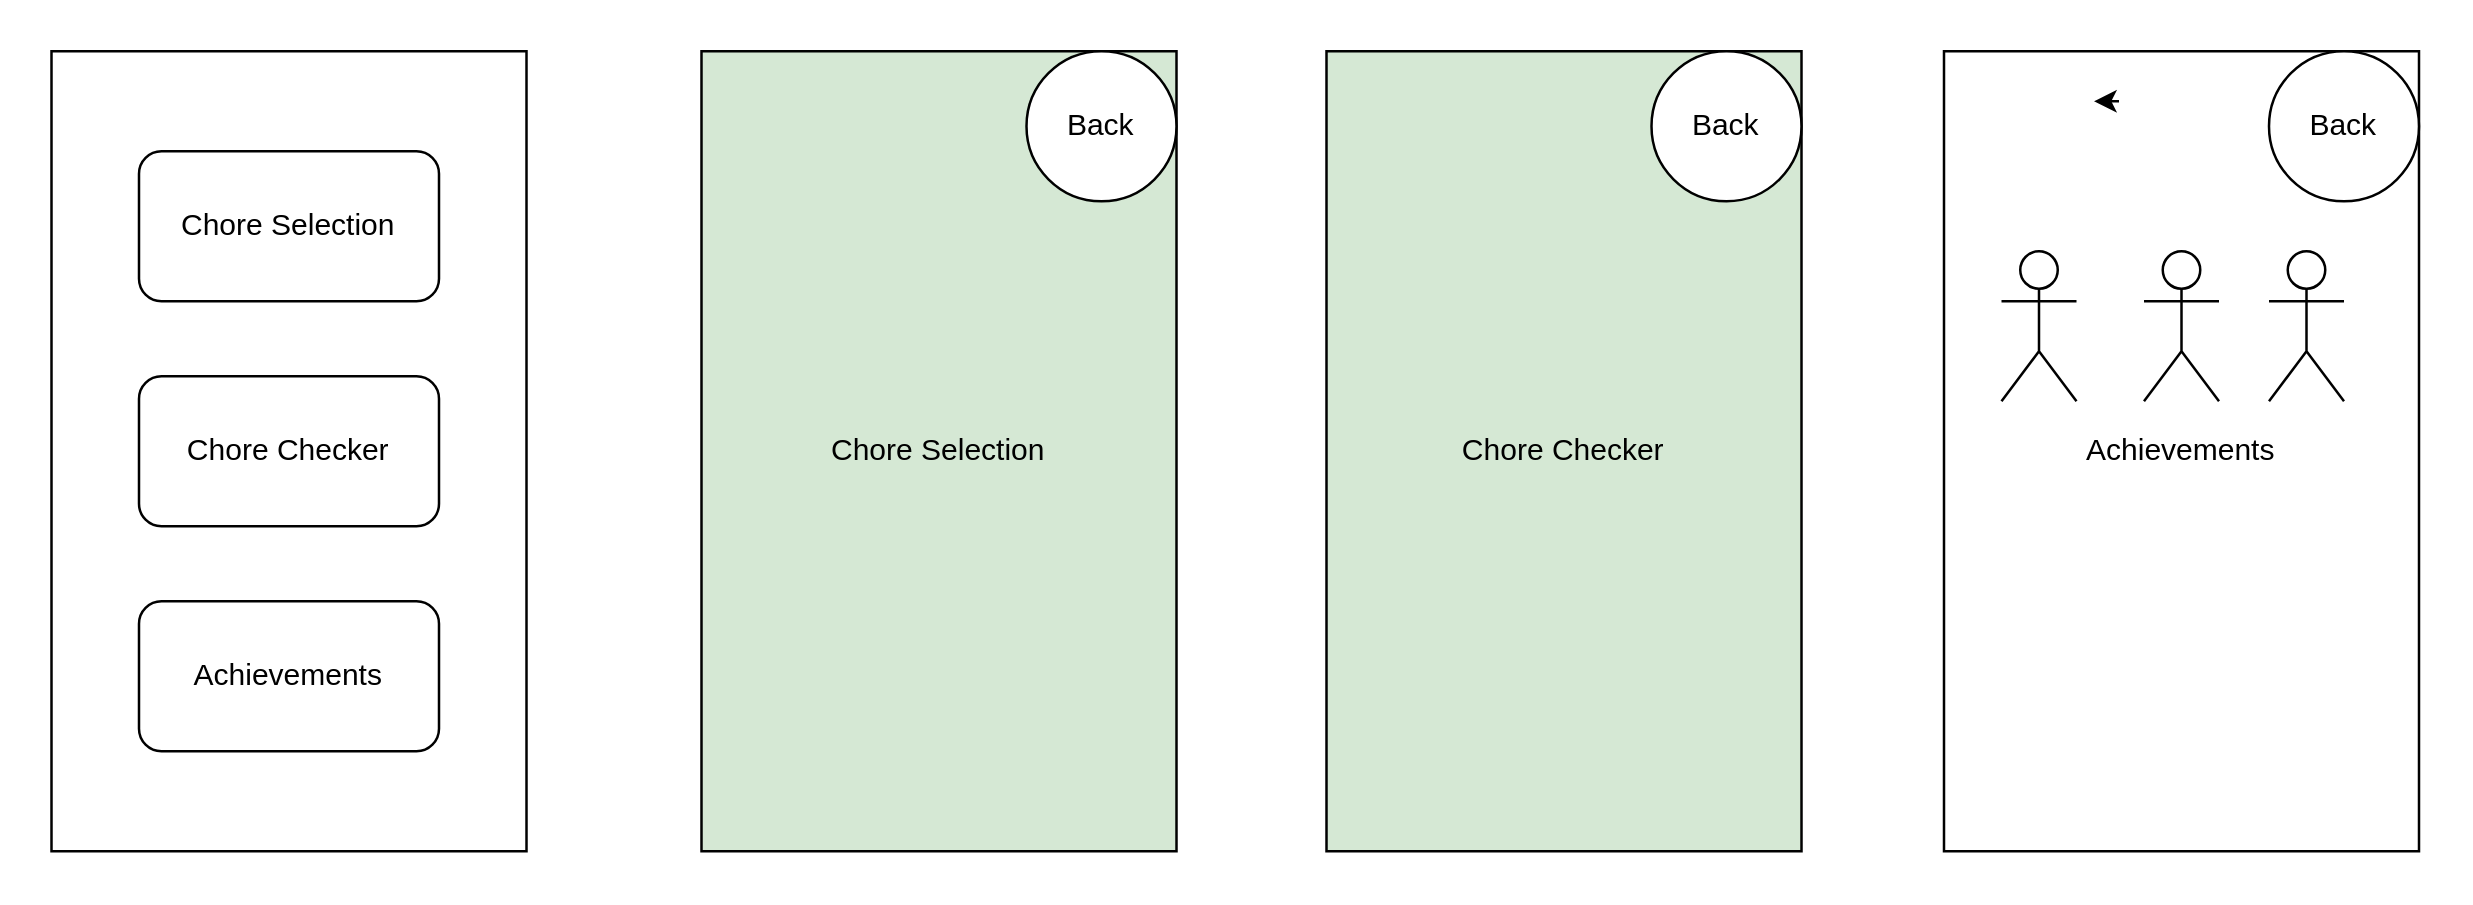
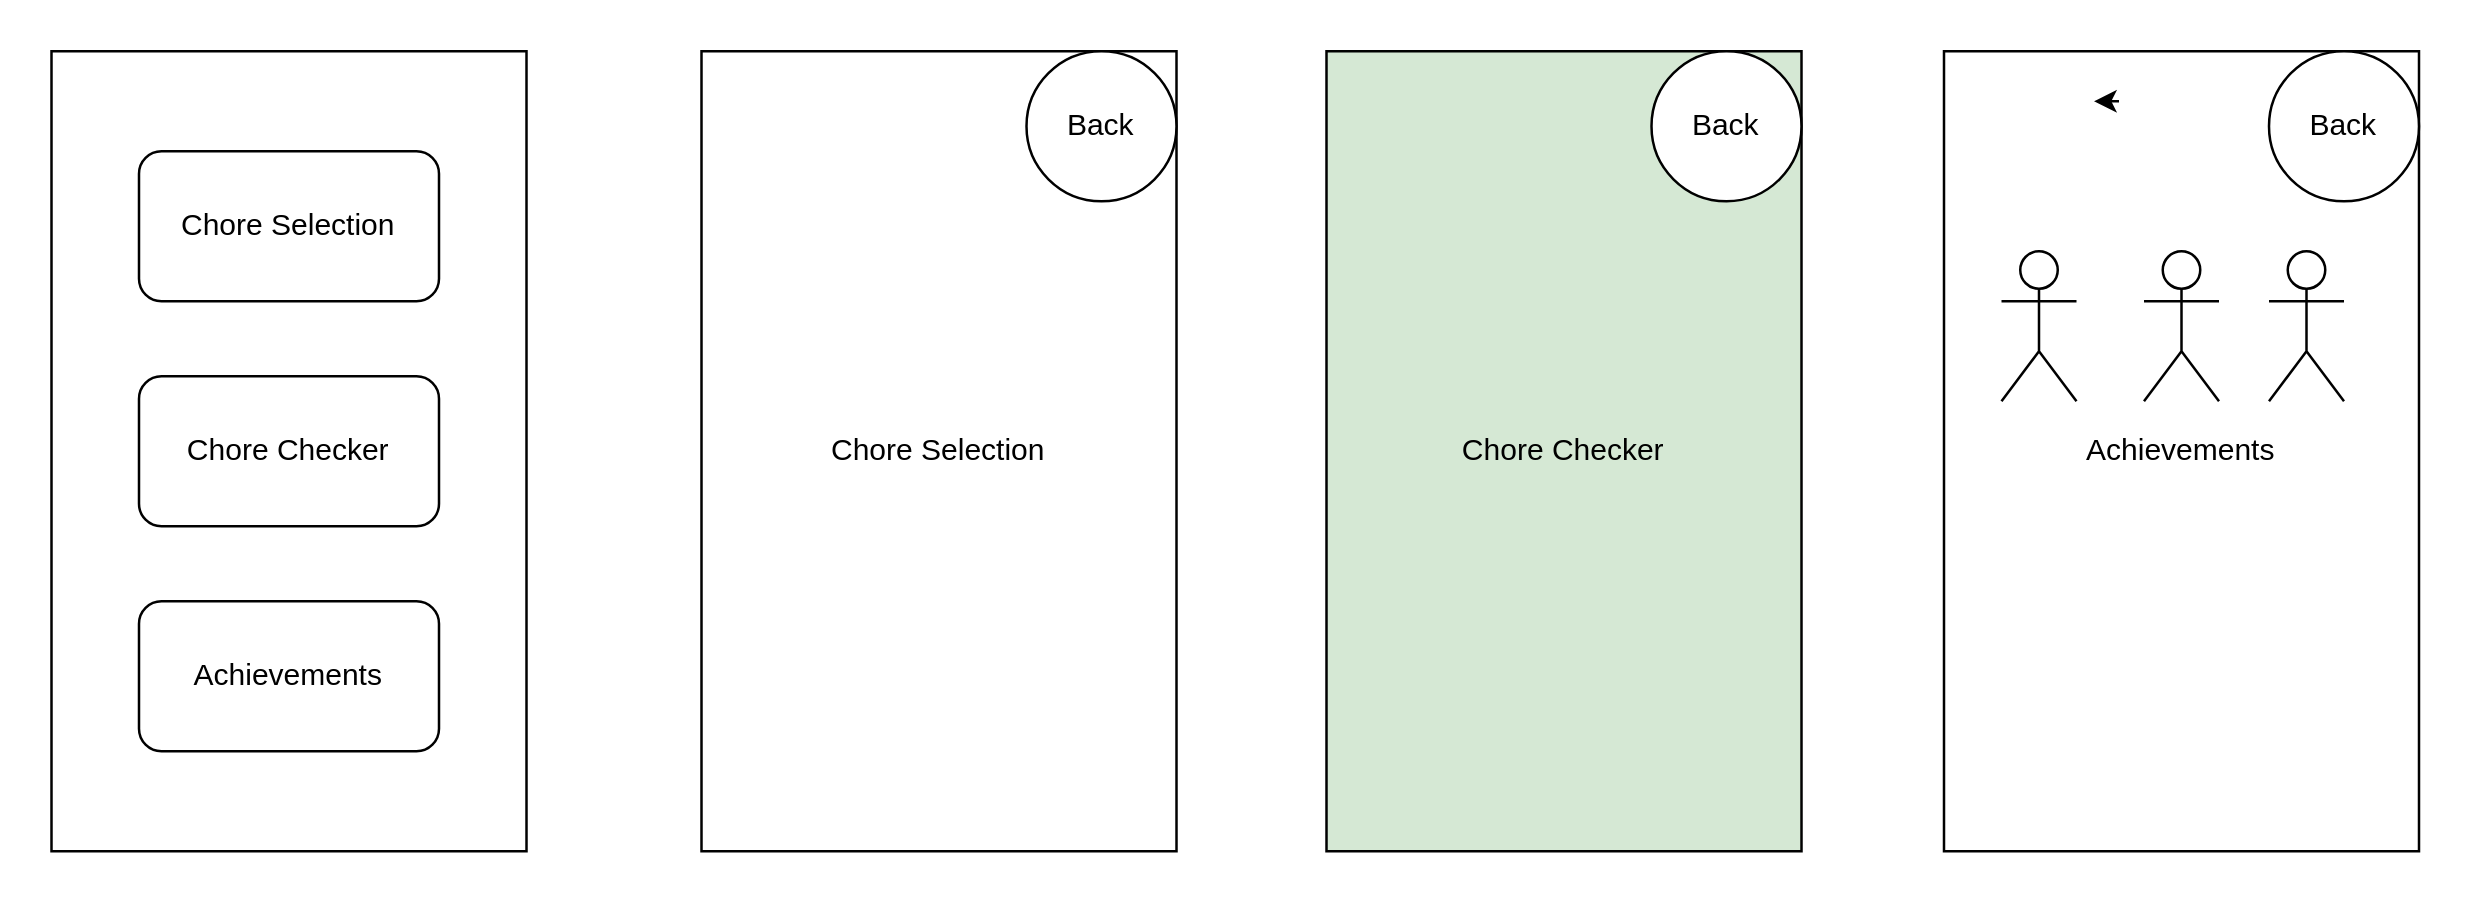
node "Chore Selection": fillcolor #d5e8d4 -> #ffffff
